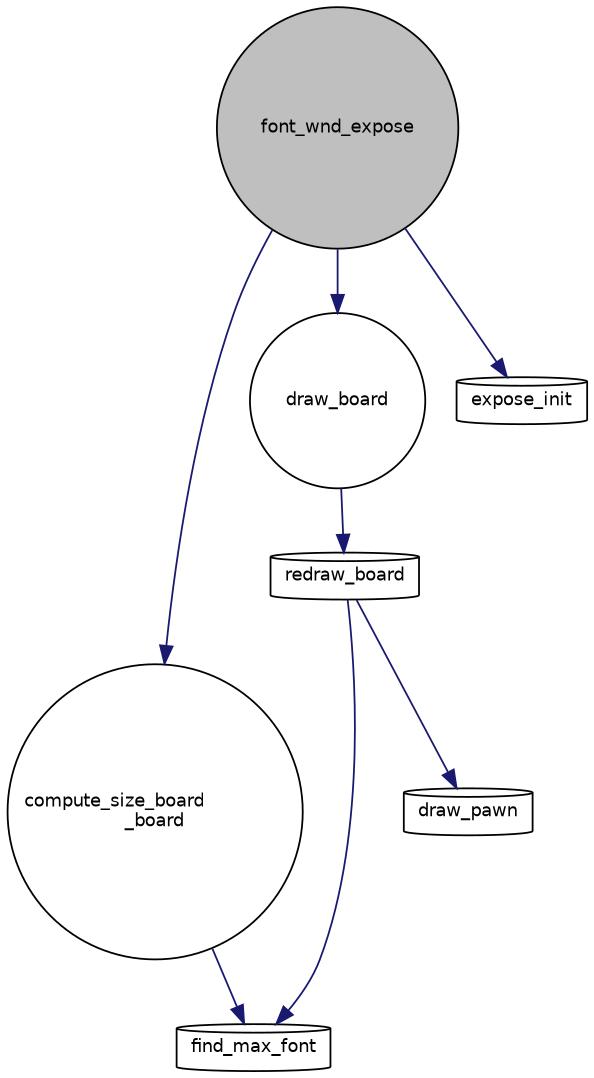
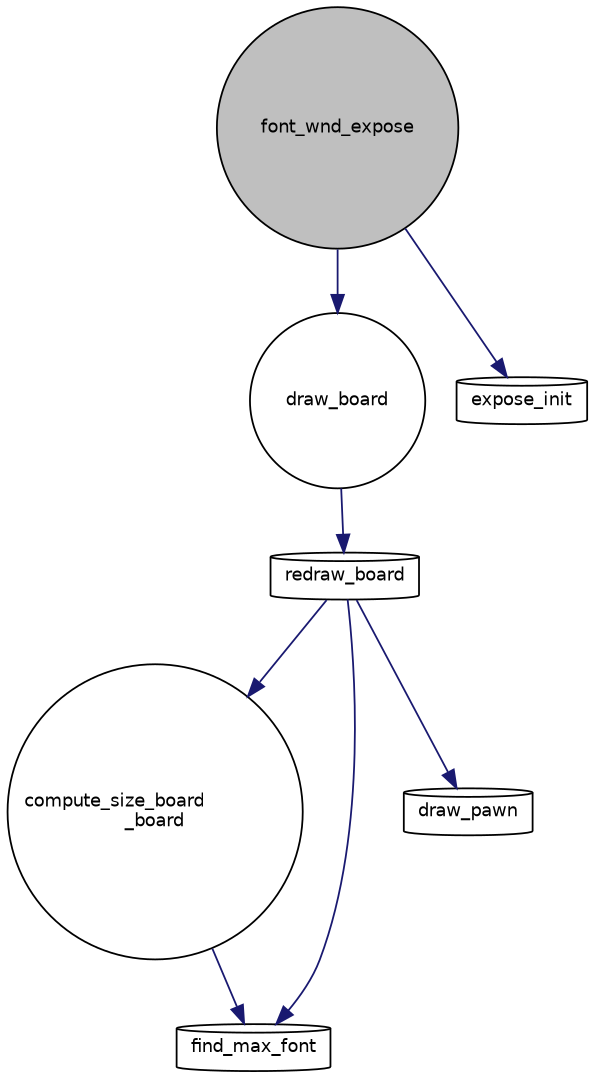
edge "font_wnd_expose" -> "compute_size_board _board": now "redraw_board" -> "compute_size_board _board"
